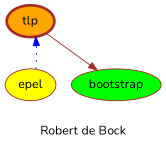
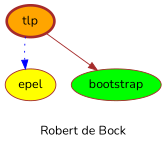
edge "epel" -> "tlp": reversed
